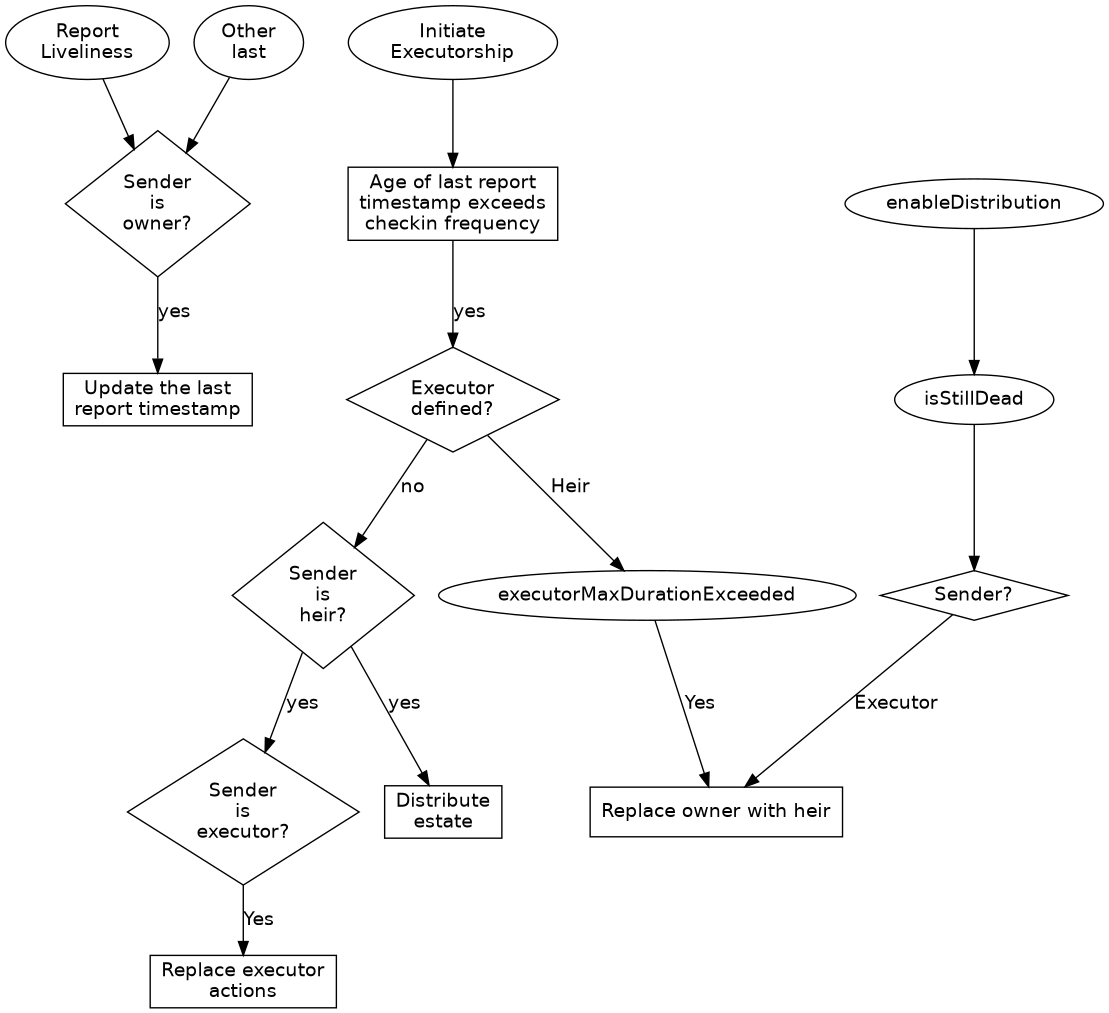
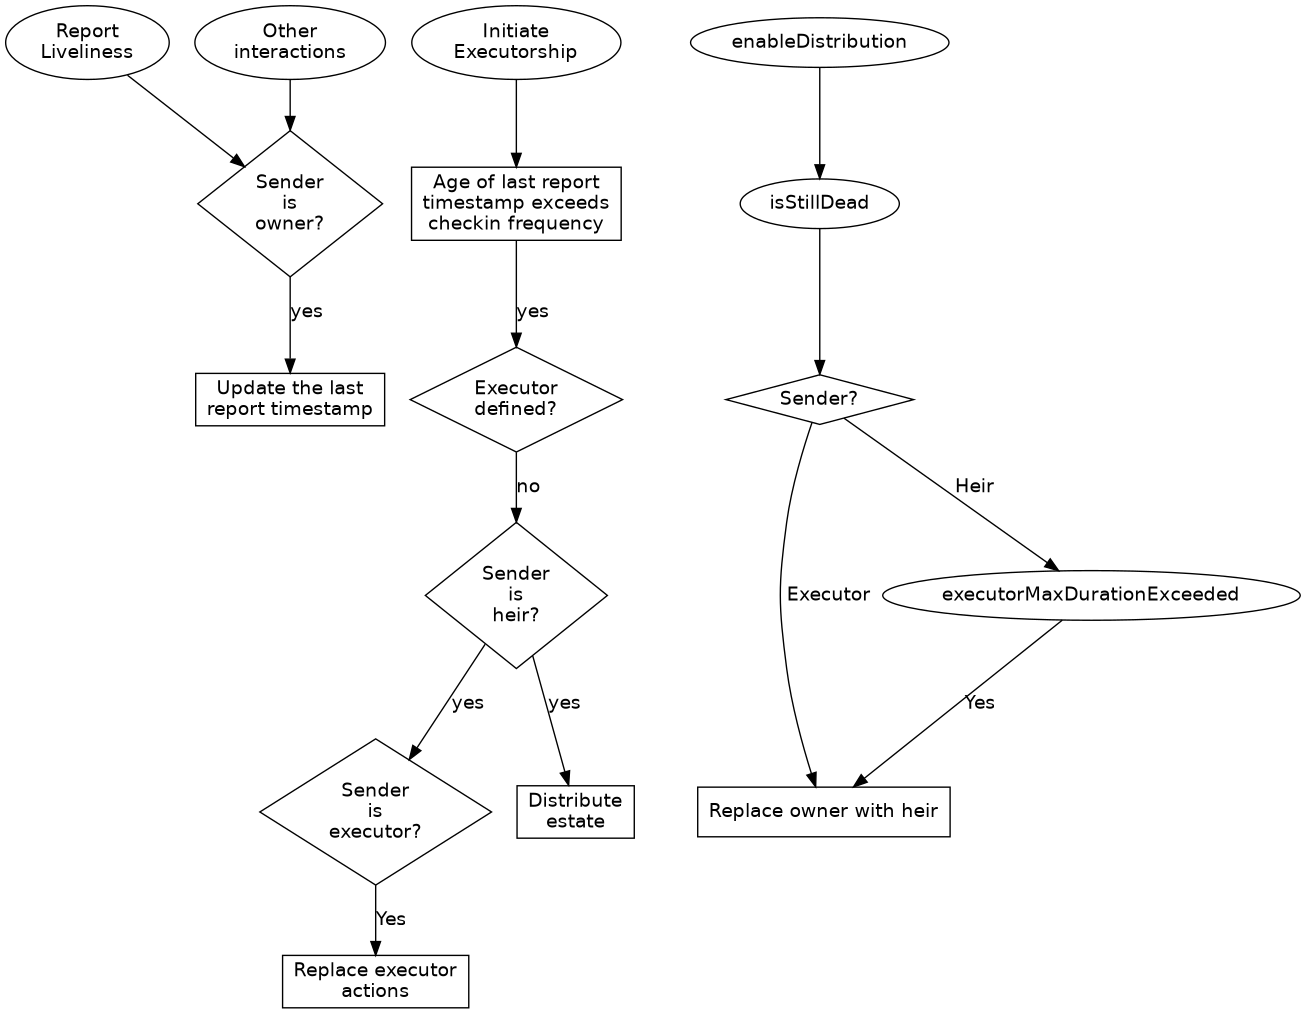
node "Other last": label "Other last" -> "Other interactions"
edge "Executor defined?" -> "executorMaxDurationExceeded": now "Sender?" -> "executorMaxDurationExceeded"
